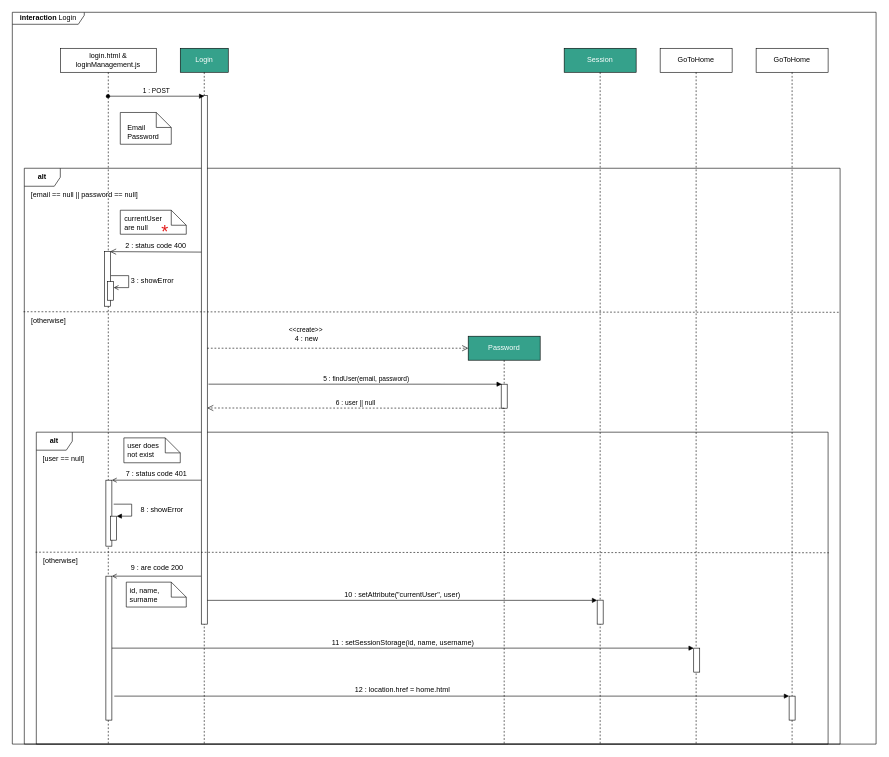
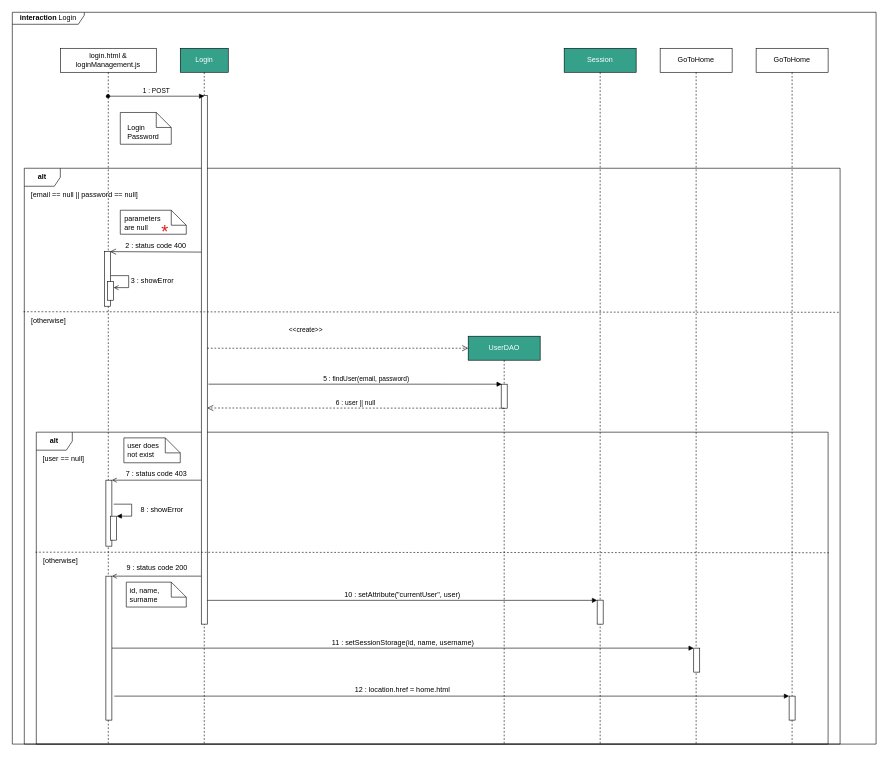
node "Email Password": label "Email Password" -> "Login Password"
node "currentUser are null": label "currentUser are null" -> "parameters are null"
node "4 : new": removed
node "Password": label "Password" -> "UserDAO"
node "7 : status code 401": label "7 : status code 401" -> "7 : status code 403"
node "9 : are code 200": label "9 : are code 200" -> "9 : status code 200"
